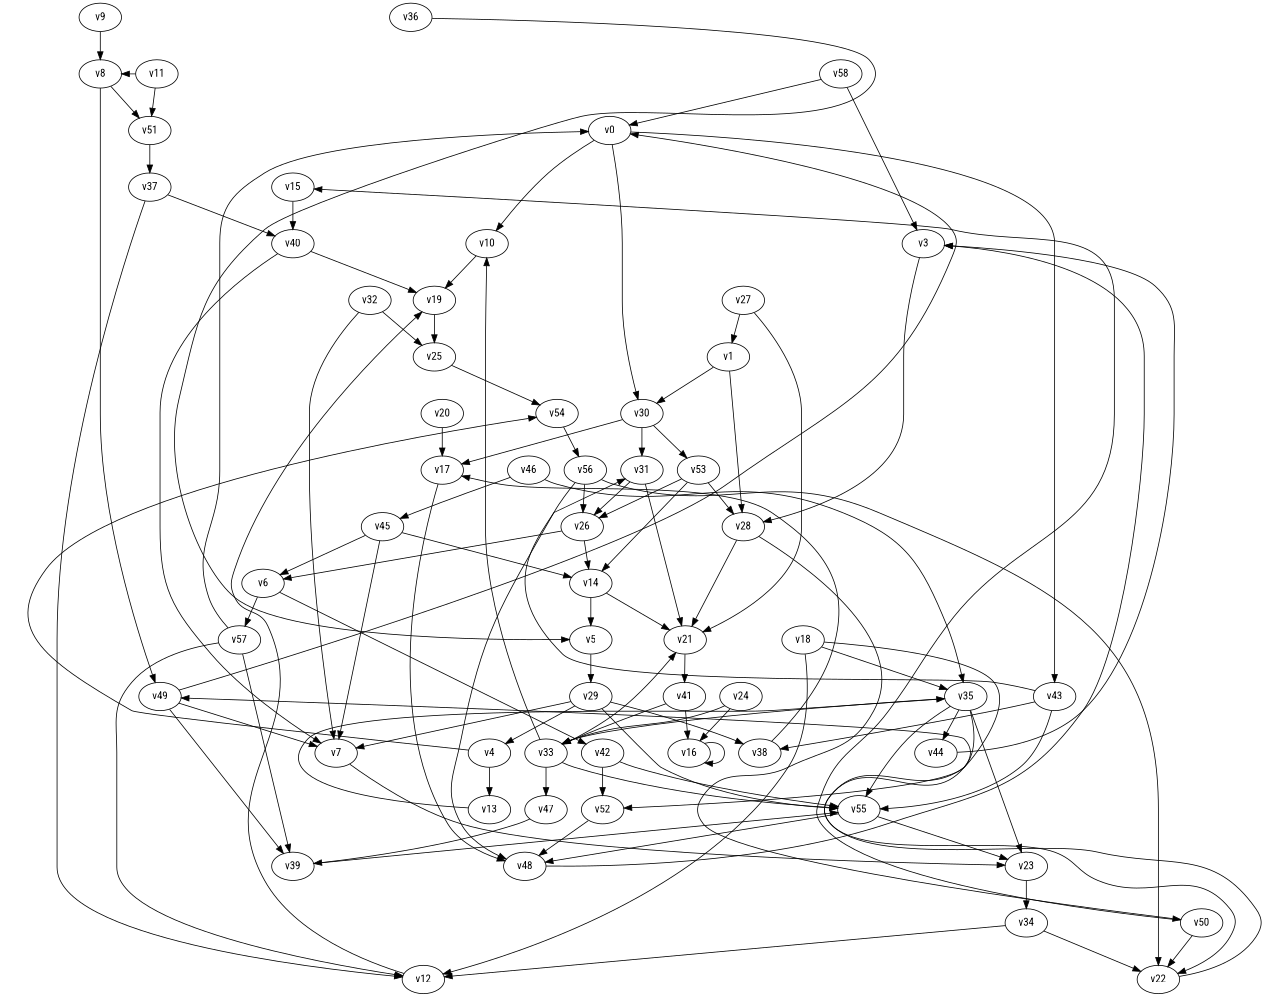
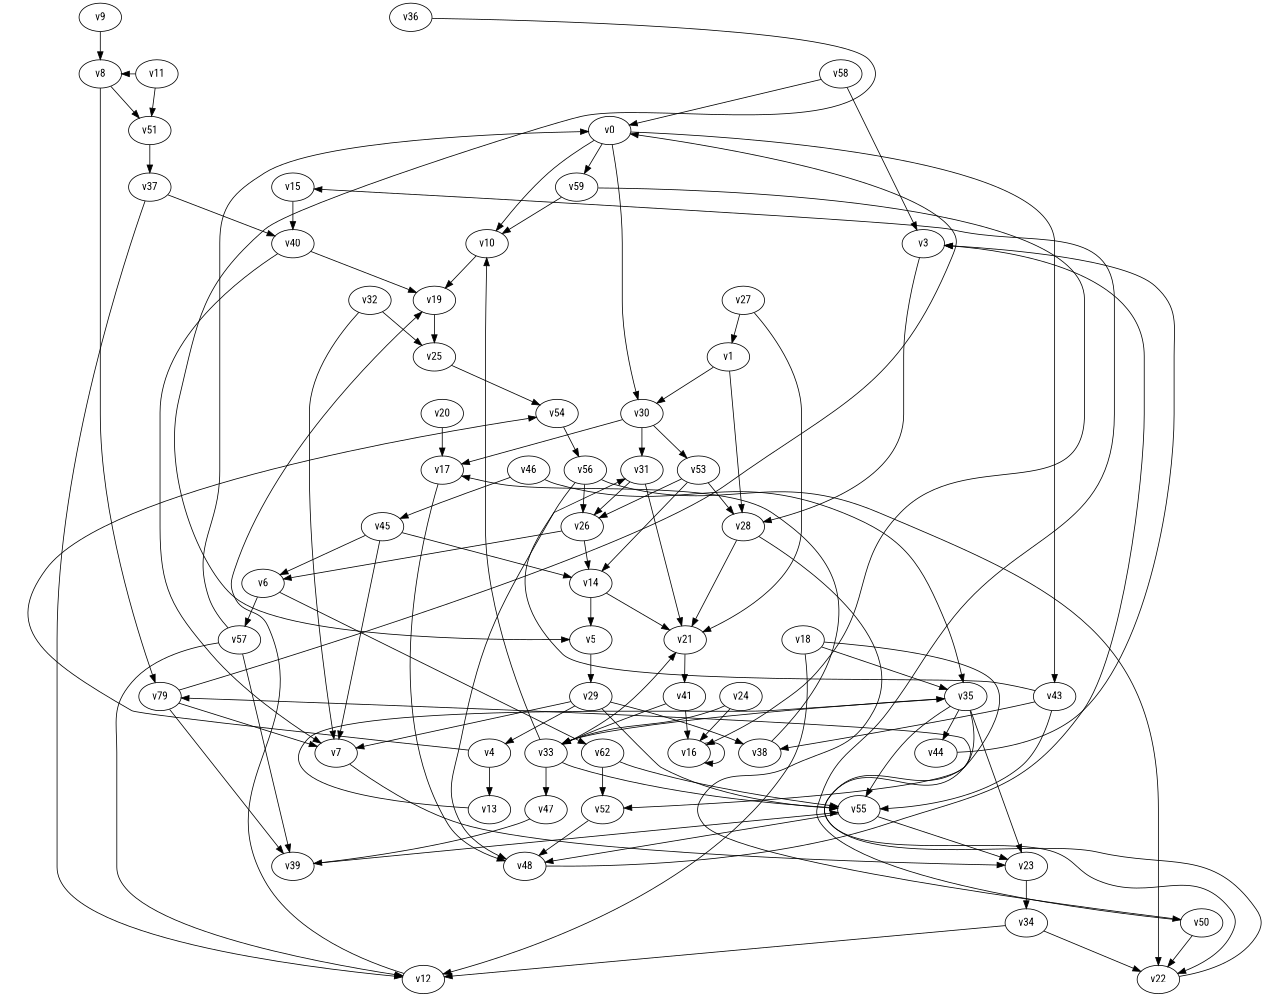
node "v59": added
node "v49": label "v49" -> "v79"
node "v42": label "v42" -> "v62"
